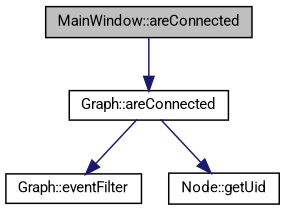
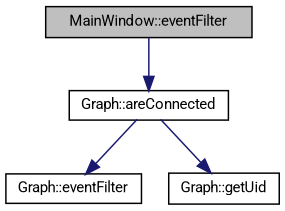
node "MainWindow::areConnected": label "MainWindow::areConnected" -> "MainWindow::eventFilter"
node "Node::getUid": label "Node::getUid" -> "Graph::getUid"
